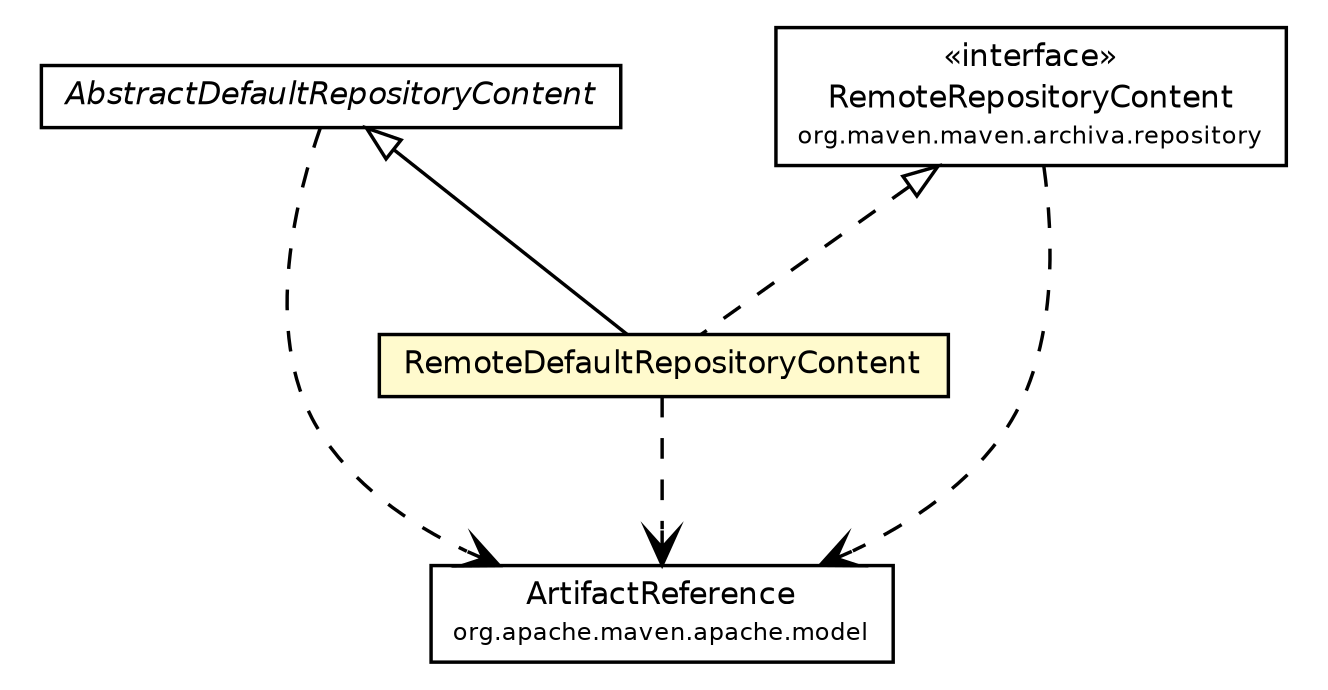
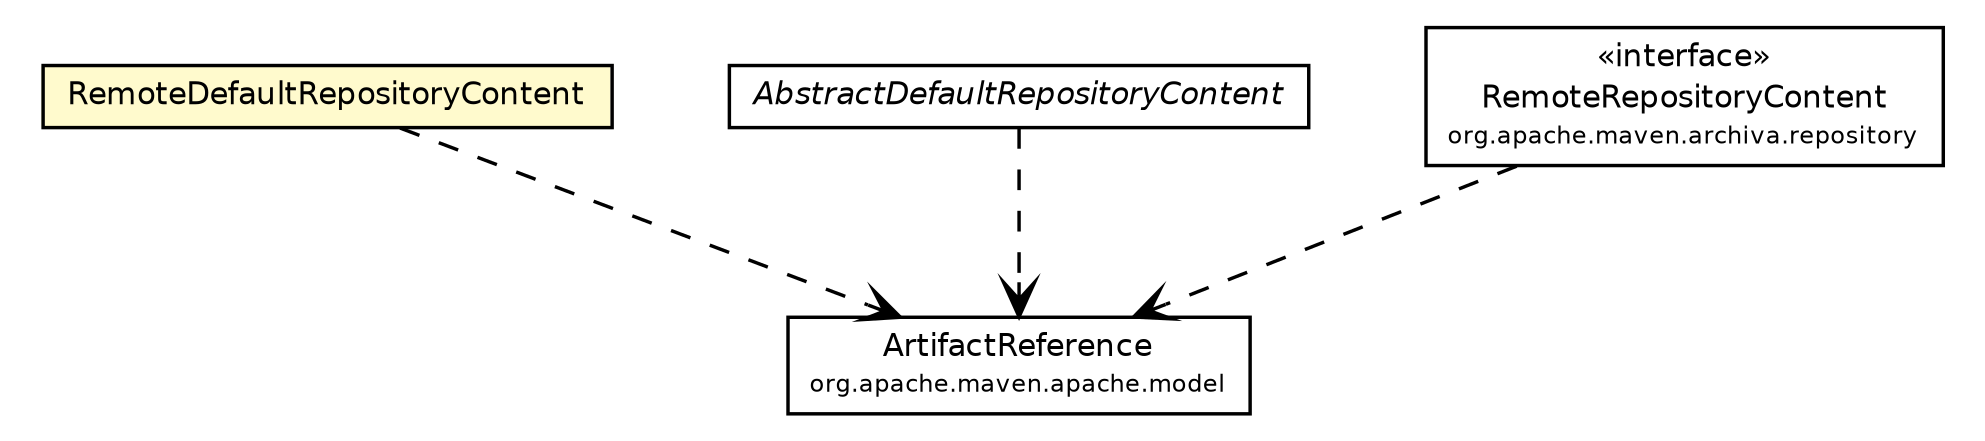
node "RemoteRepositoryContent": text "org.maven.maven.archiva.repository" -> "org.apache.maven.archiva.repository"
edge "RemoteDefaultRepositoryContent" -> "AbstractDefaultRepositoryContent": removed
edge "RemoteDefaultRepositoryContent" -> "RemoteRepositoryContent": removed
